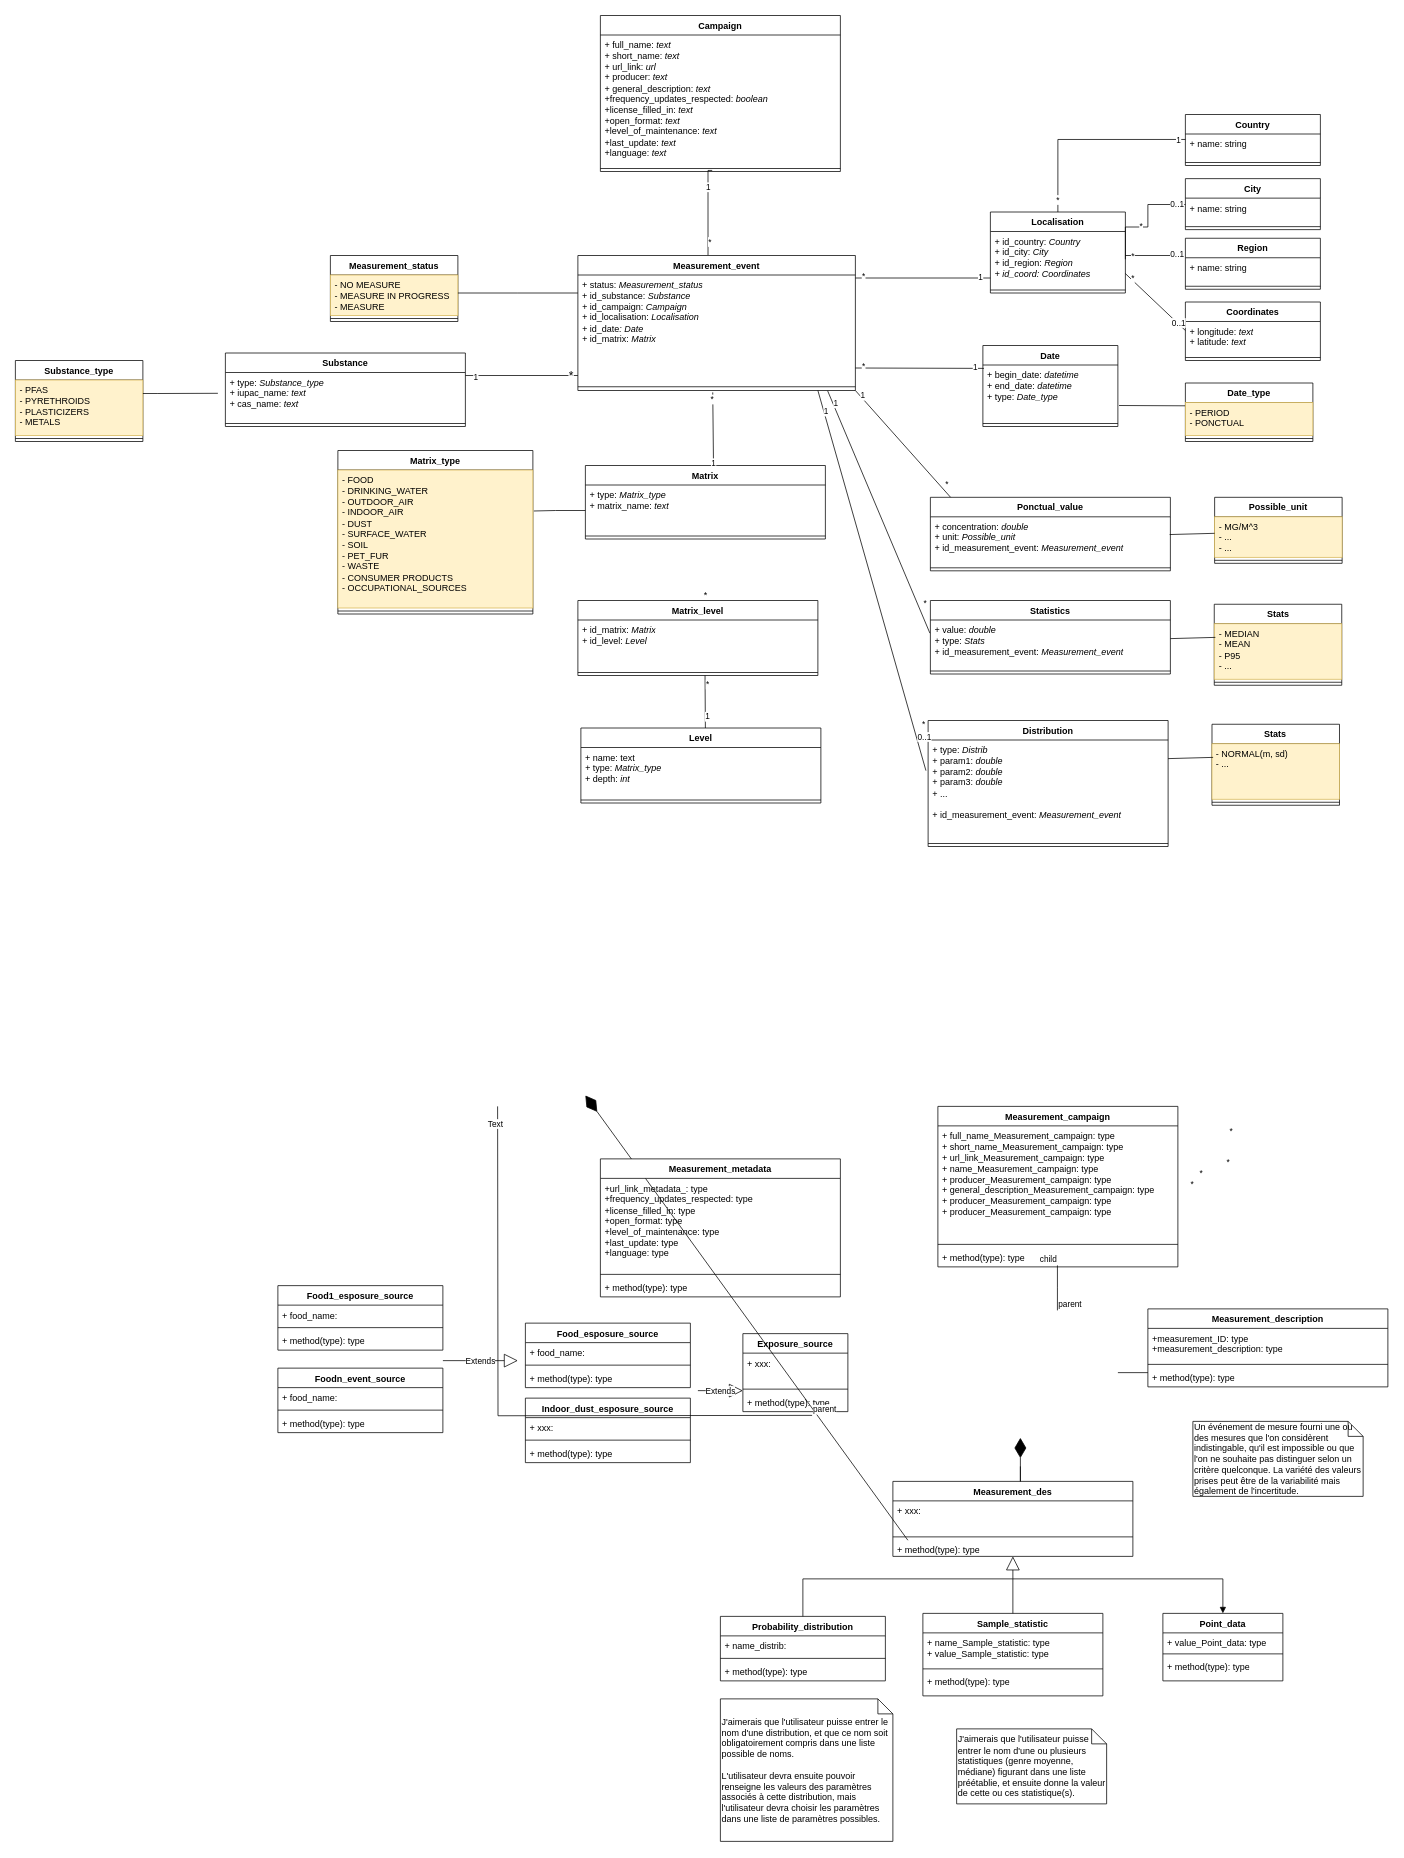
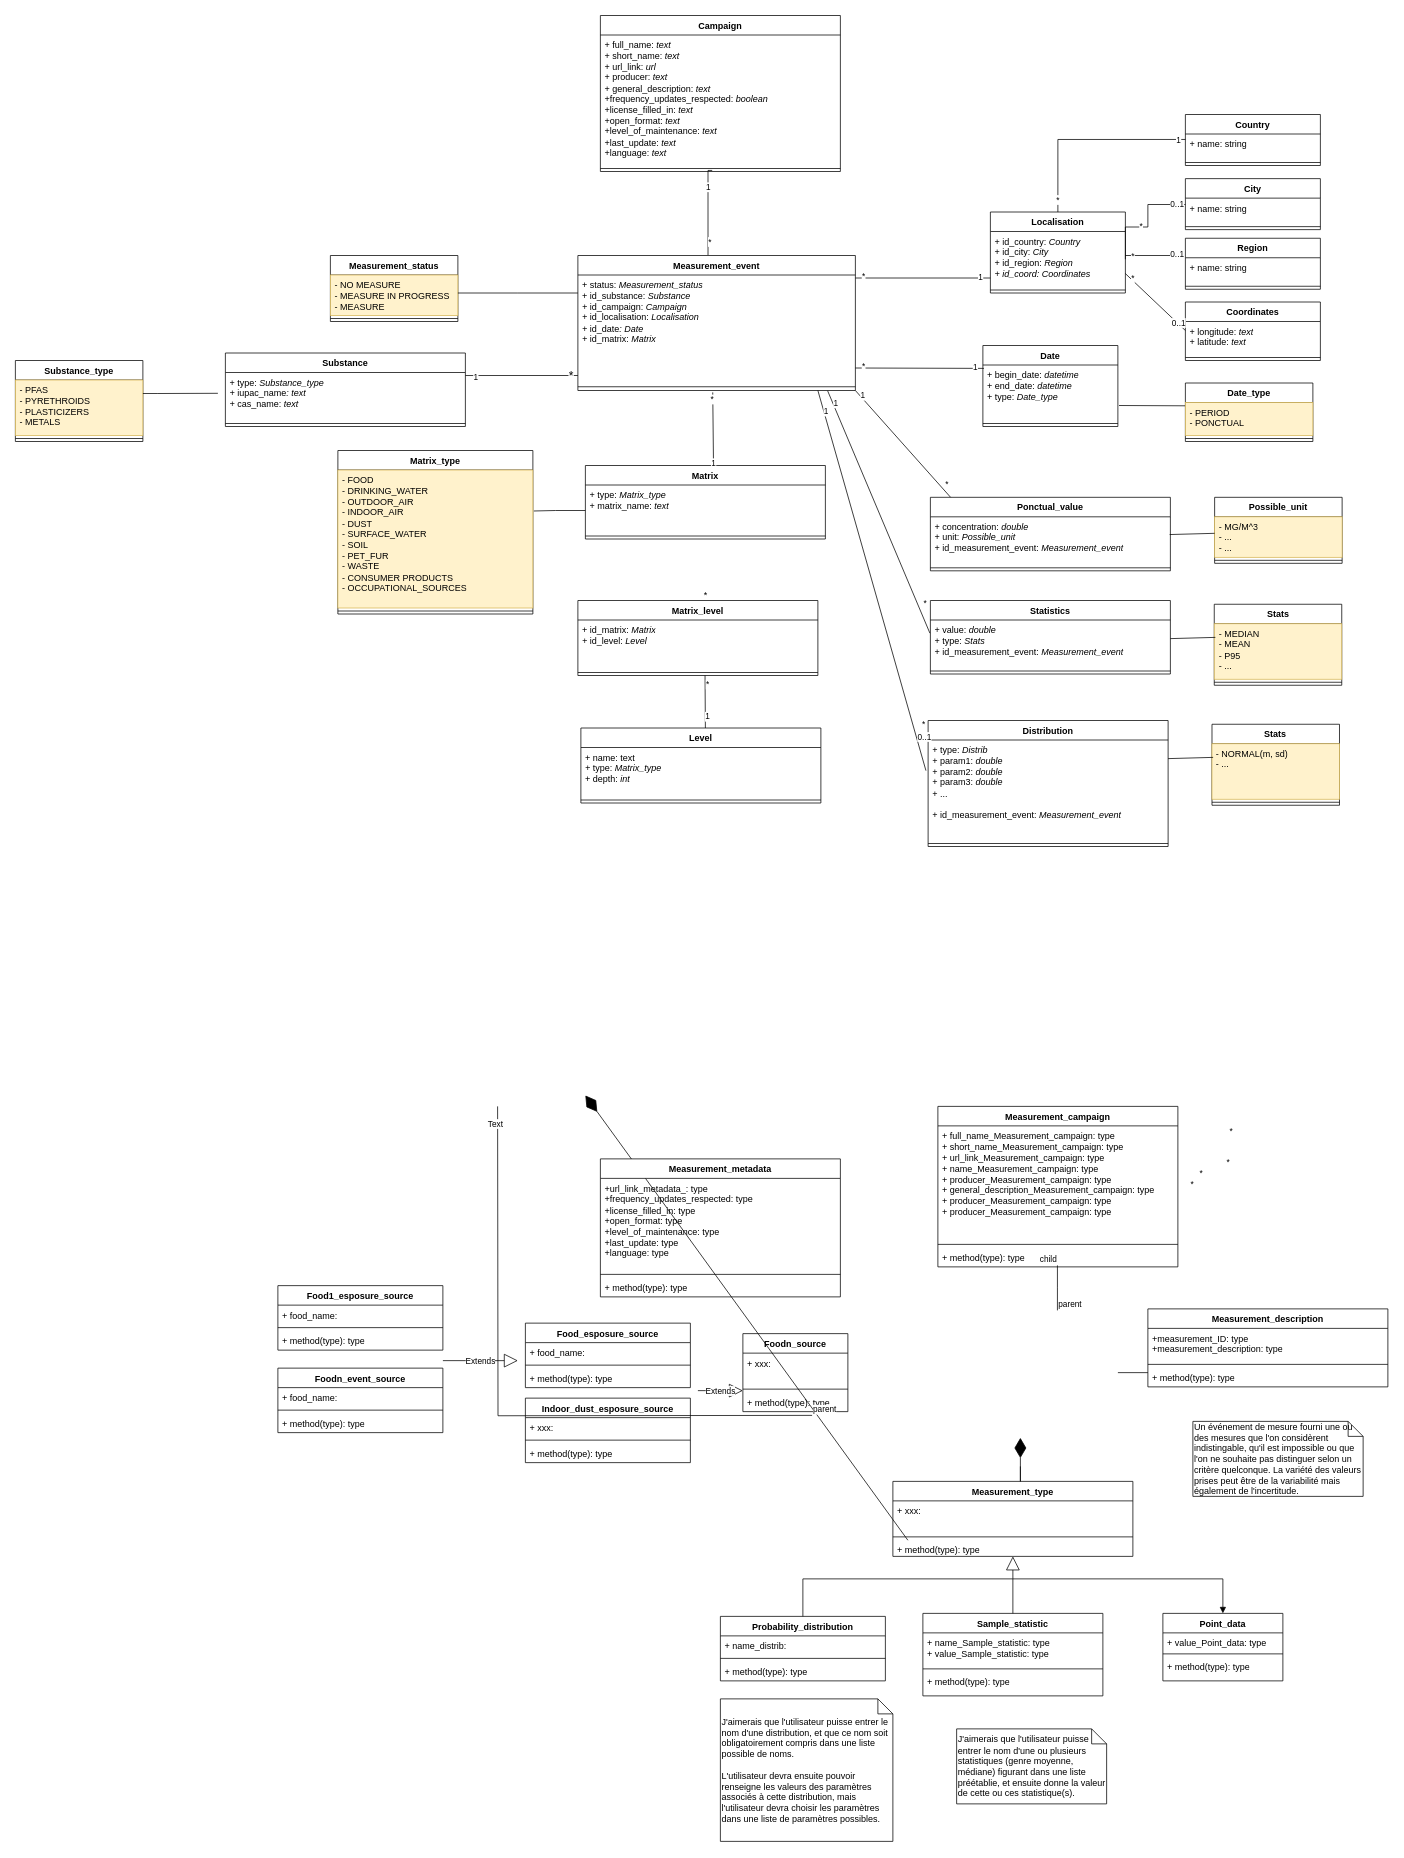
node "Exposure_source": label "Exposure_source" -> "Foodn_source"
node "Measurement_des": label "Measurement_des" -> "Measurement_type"
